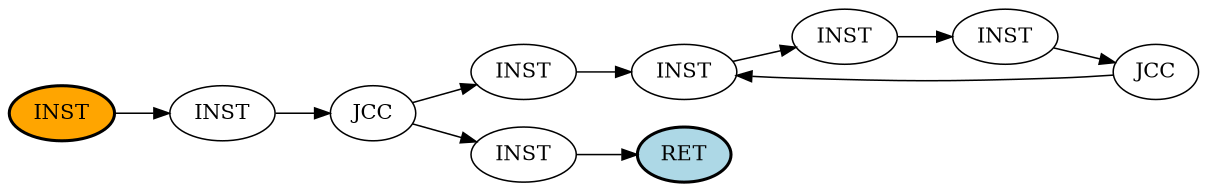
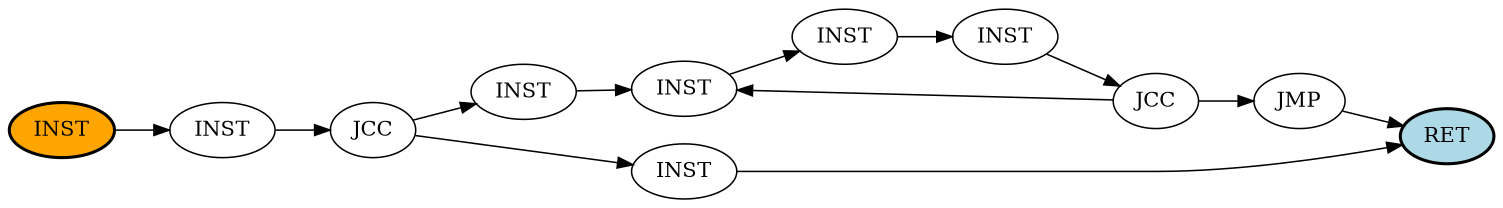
node "JMP": added
